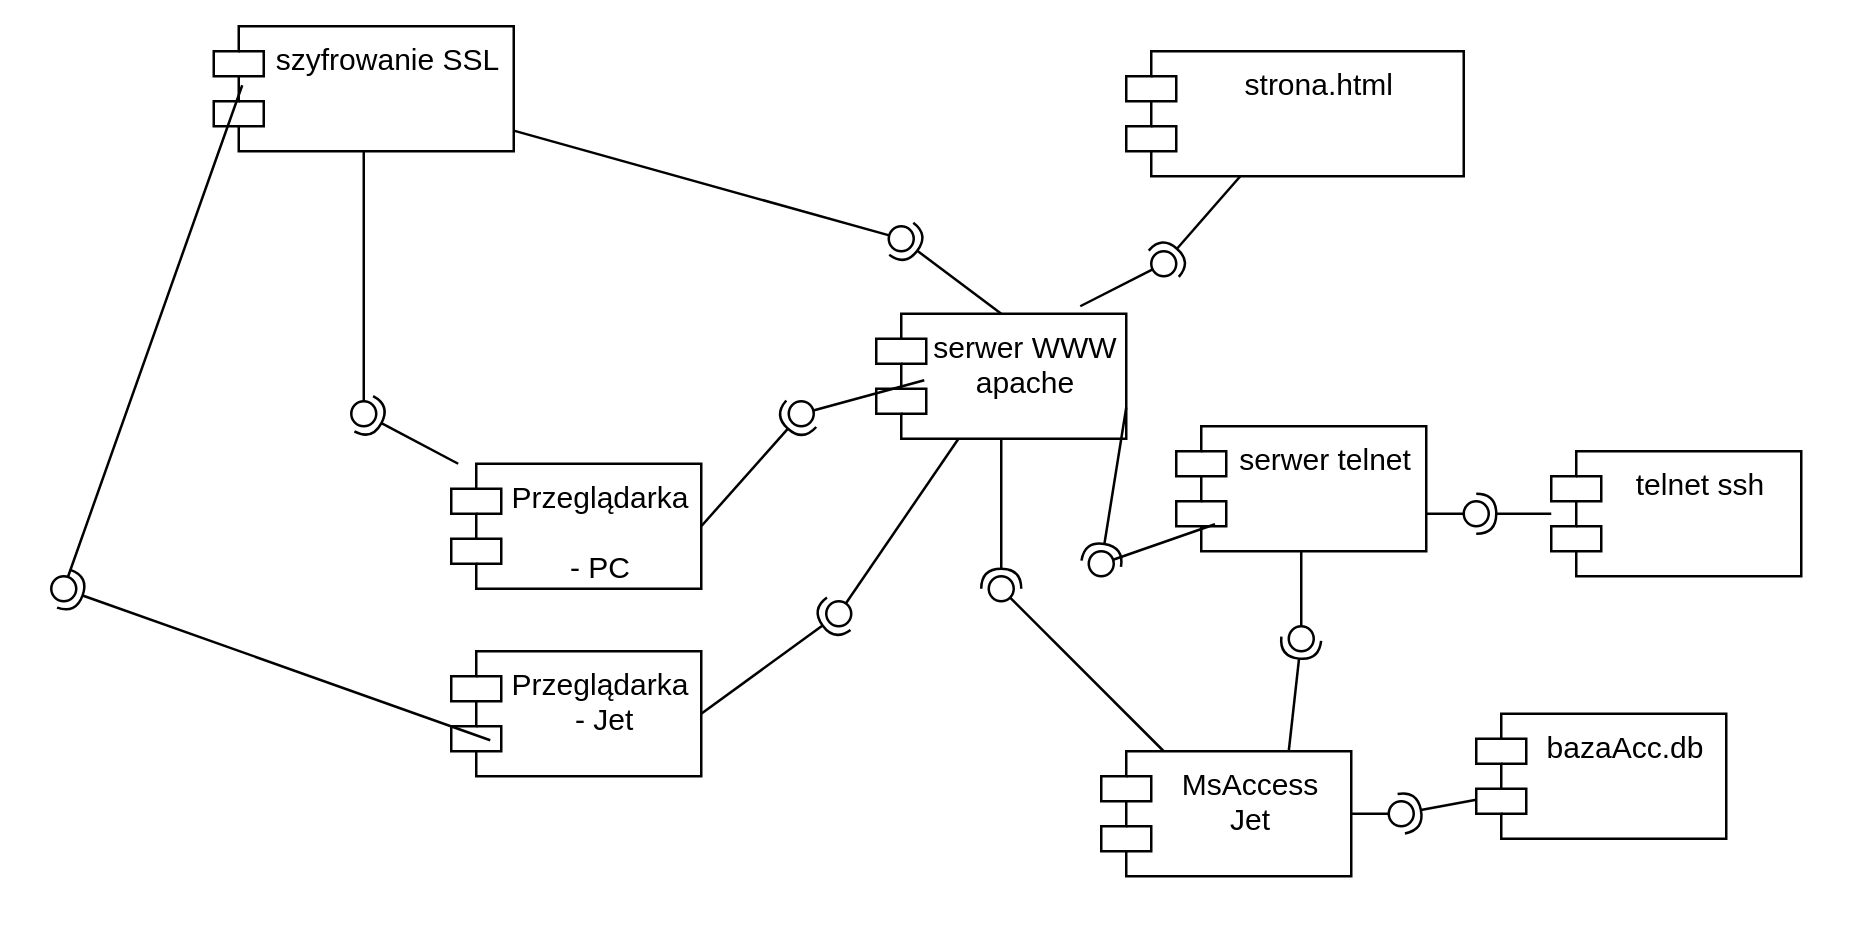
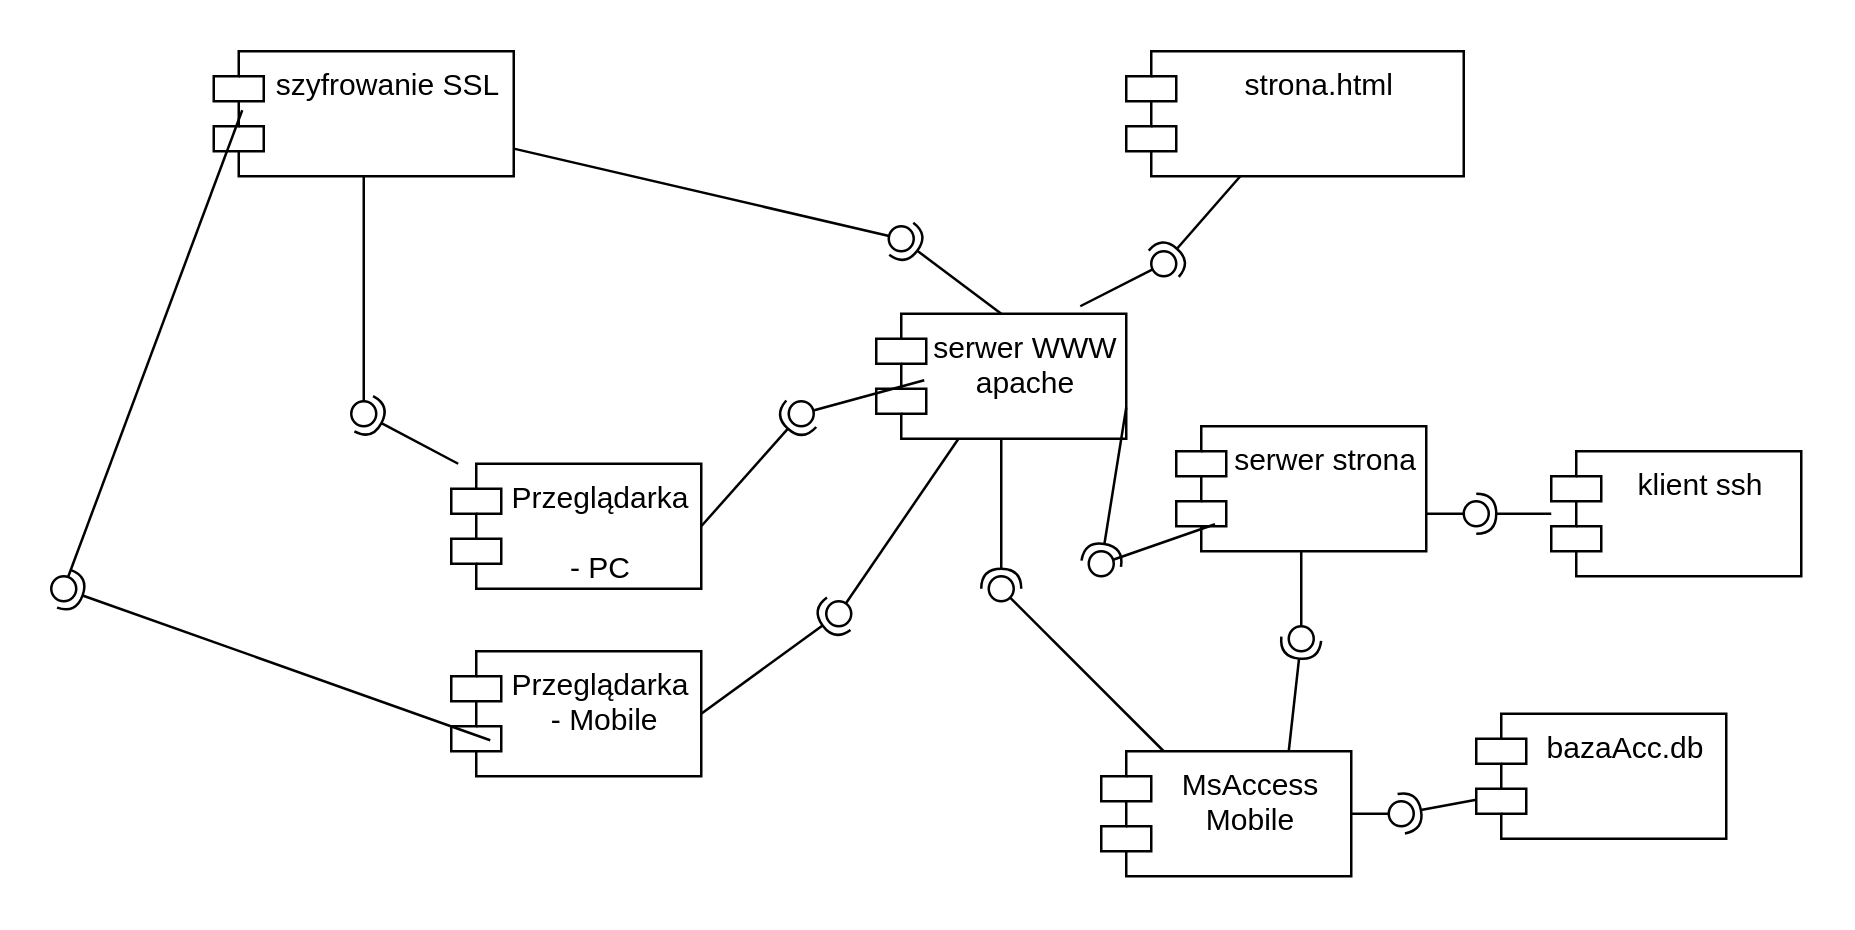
node "szyfrowanie SSL": moved (364, 89) -> (364, 114)
node "serwer telnet": label "serwer telnet" -> "serwer strona"
node "telnet ssh": label "telnet ssh" -> "klient ssh"
node "Przeglądarka - Jet": label "Przeglądarka - Jet" -> "Przeglądarka - Mobile"
node "MsAccess Jet": label "MsAccess Jet" -> "MsAccess Mobile"
